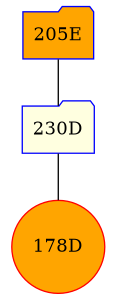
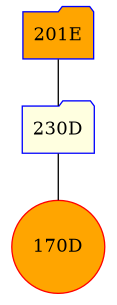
node "205E": label "205E" -> "201E"
node "178D": label "178D" -> "170D"
